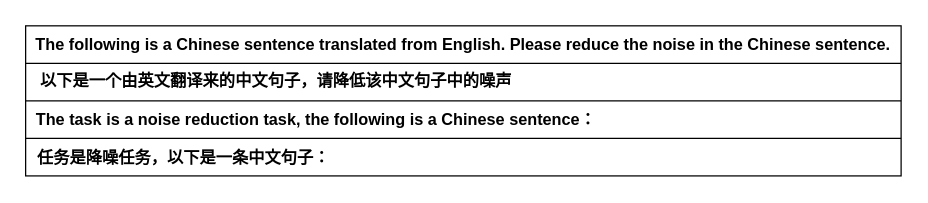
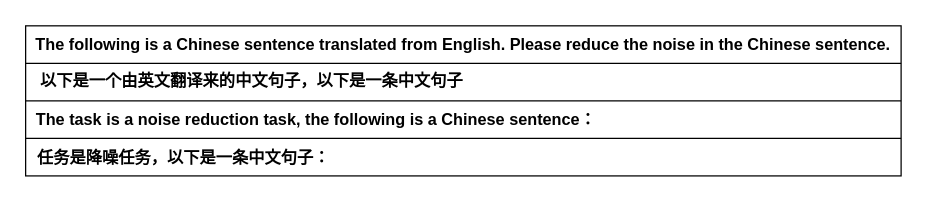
node "以下是一个由英文翻译来的中文句子，请降低该中文句子中的噪声": label "以下是一个由英文翻译来的中文句子，请降低该中文句子中的噪声" -> "以下是一个由英文翻译来的中文句子，以下是一条中文句子"
